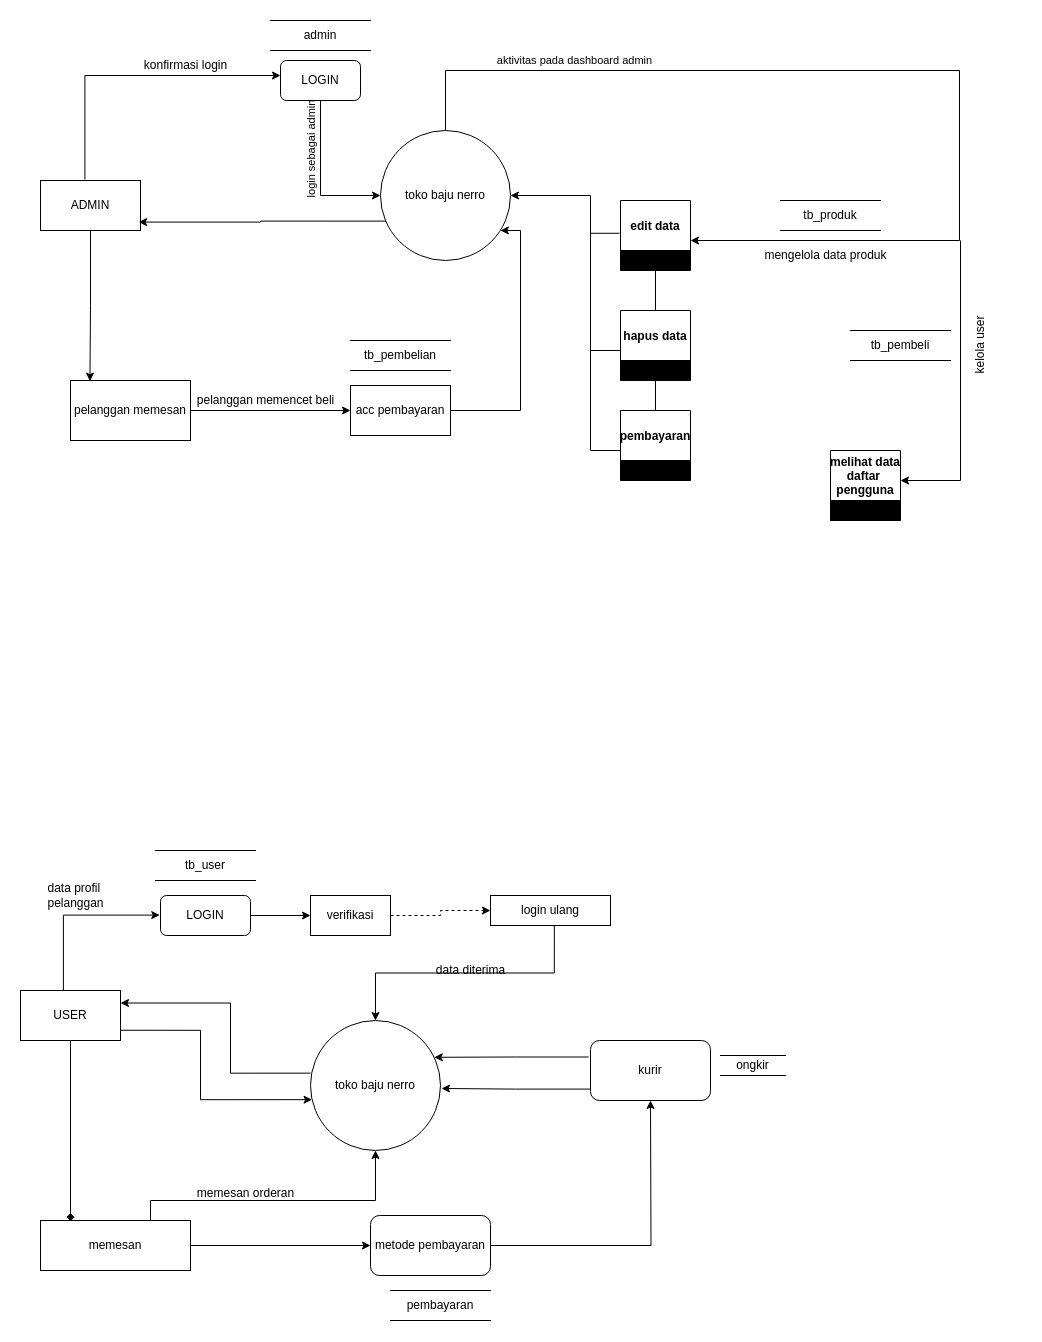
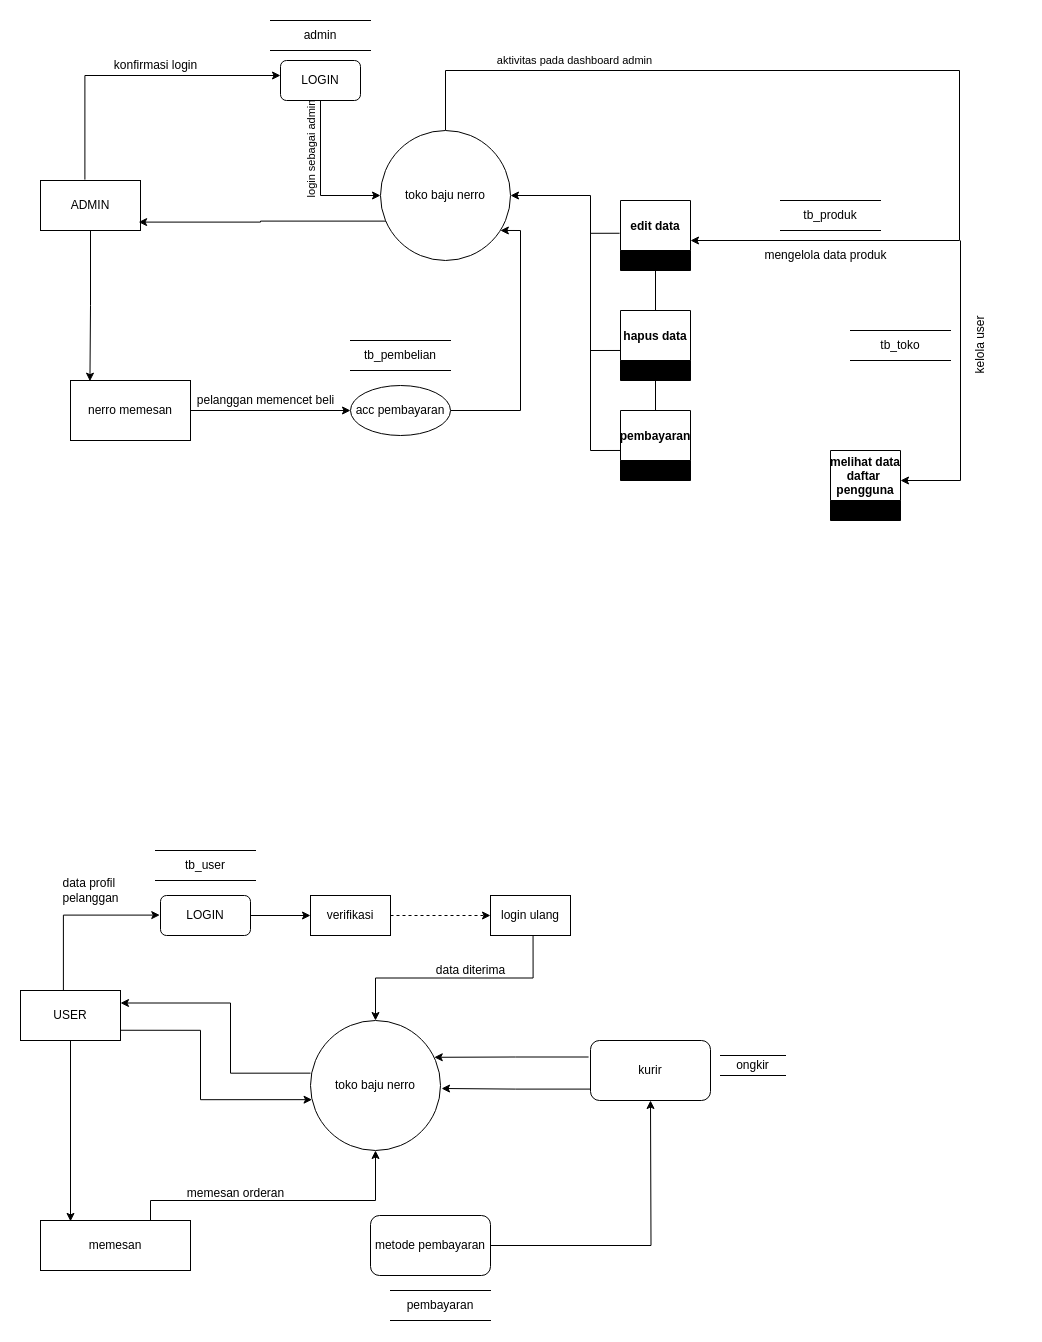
node "konfirmasi login": moved (186, 66) -> (156, 66)
node "tb_pembeli": label "tb_pembeli" -> "tb_toko"
node "pelanggan memesan": label "pelanggan memesan" -> "nerro memesan"
node "acc pembayaran": shape rectangle -> ellipse
node "data profil pelanggan": moved (76, 896) -> (91, 891)
node "login ulang": size 120x30 -> 80x40
node "memesan orderan": moved (246, 1194) -> (236, 1194)
edge "USER" -> "memesan": arrowhead diamond -> classic
edge "memesan" -> "metode pembayaran": removed
